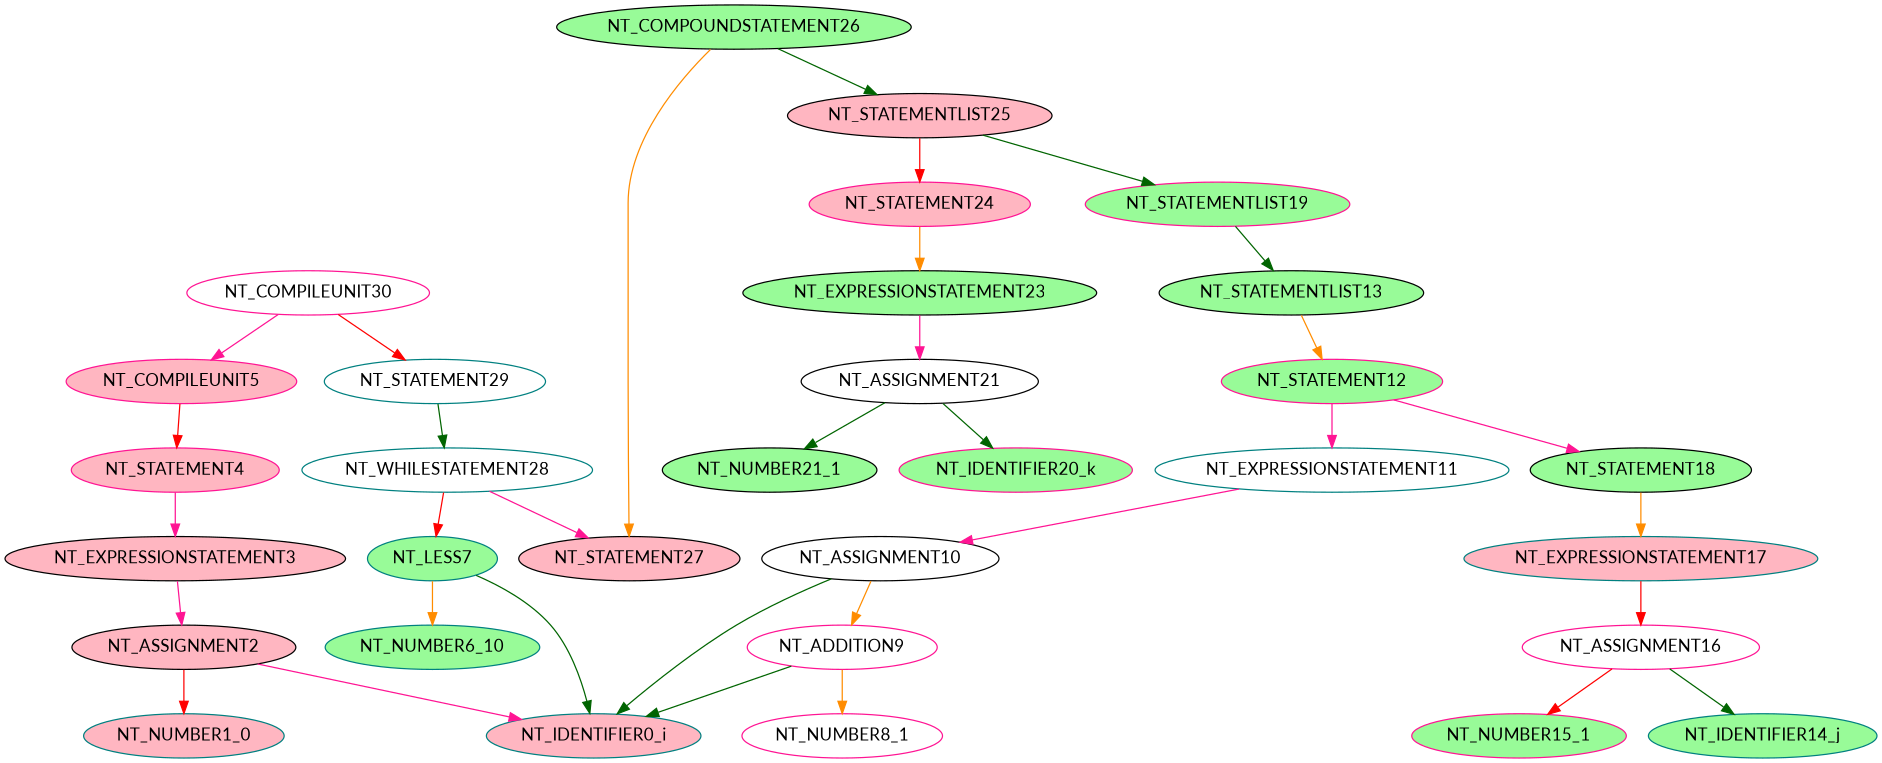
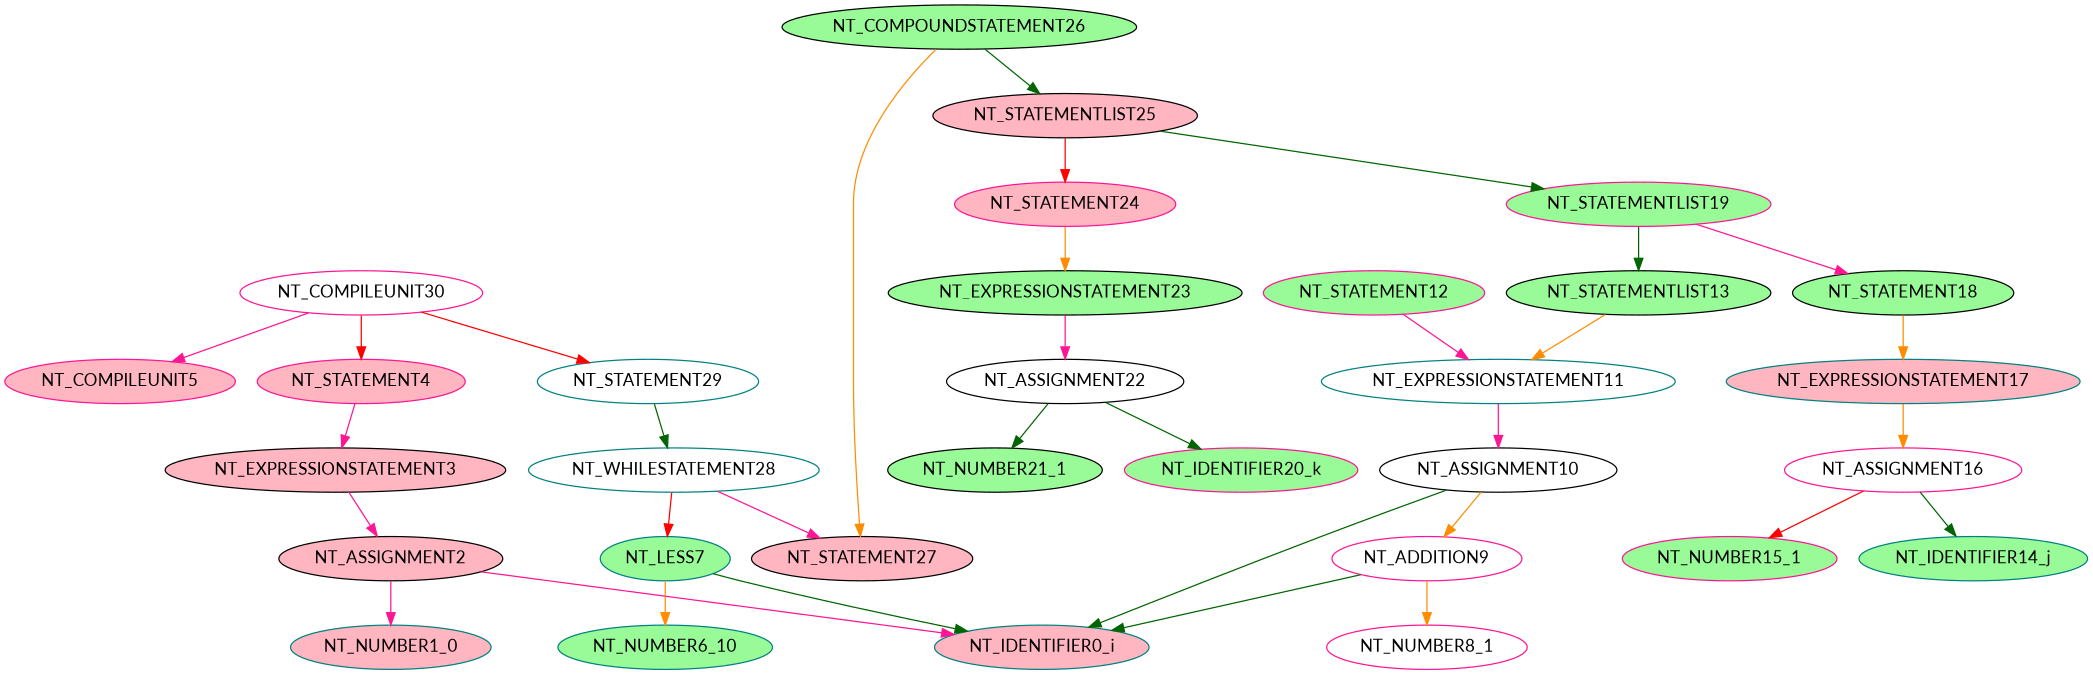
edge "NT_STATEMENTLIST13" -> "NT_STATEMENT12": now "NT_STATEMENTLIST13" -> "NT_EXPRESSIONSTATEMENT11"
node "NT_ASSIGNMENT21": label "NT_ASSIGNMENT21" -> "NT_ASSIGNMENT22"
edge "NT_COMPILEUNIT5" -> "NT_STATEMENT4": now "NT_COMPILEUNIT30" -> "NT_STATEMENT4"
edge "NT_STATEMENT12" -> "NT_STATEMENT18": now "NT_STATEMENTLIST19" -> "NT_STATEMENT18"
edge "NT_EXPRESSIONSTATEMENT17" -> "NT_ASSIGNMENT16": color red -> darkorange
edge "NT_ASSIGNMENT2" -> "NT_NUMBER1_0": color red -> deeppink
